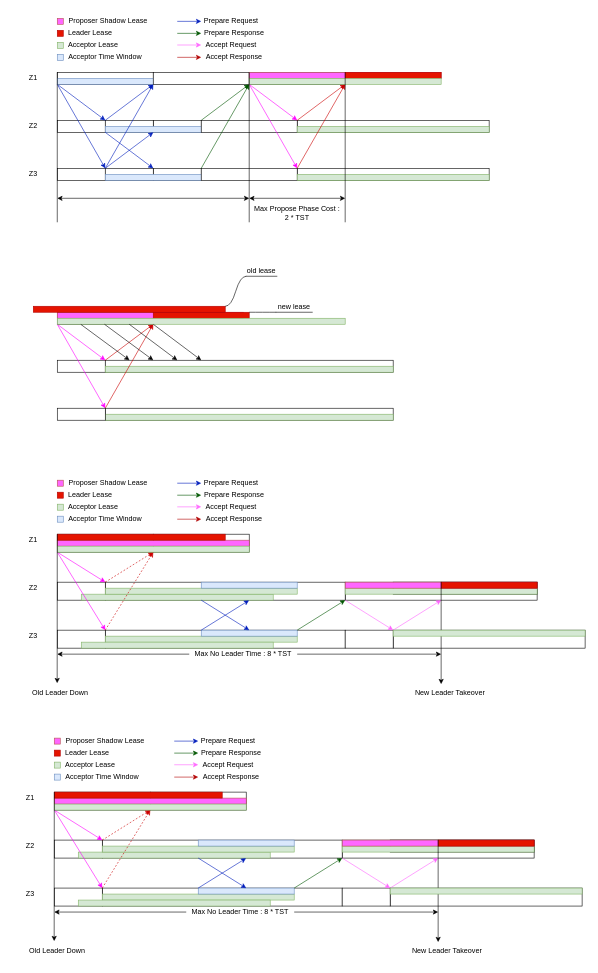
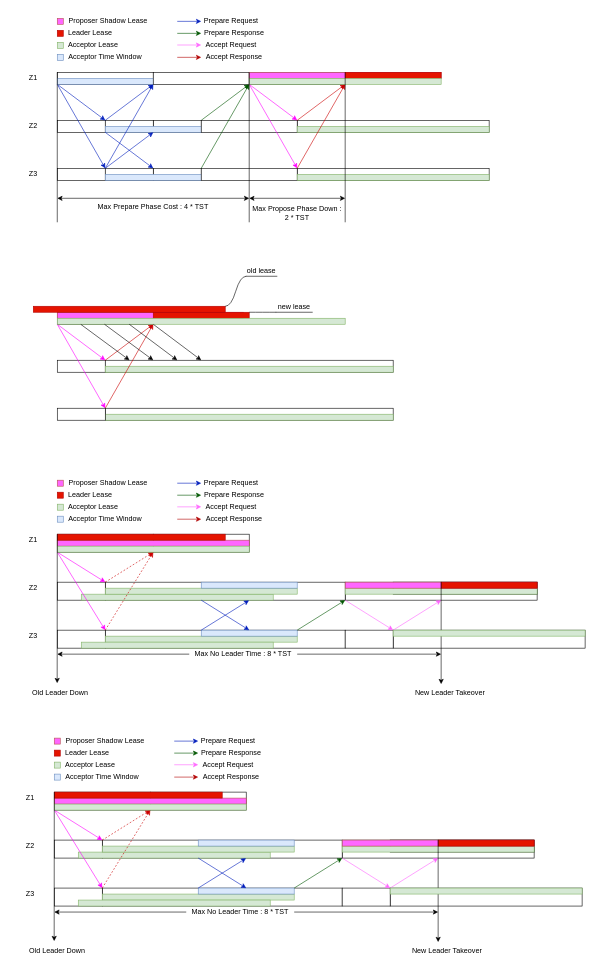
node "Max Prepare Phase Cost : 4 * TST": added
node "Max Propose Phase Cost : 2 * TST": label "Max Propose Phase Cost : 2 * TST" -> "Max Propose Phase Down : 2 * TST"
